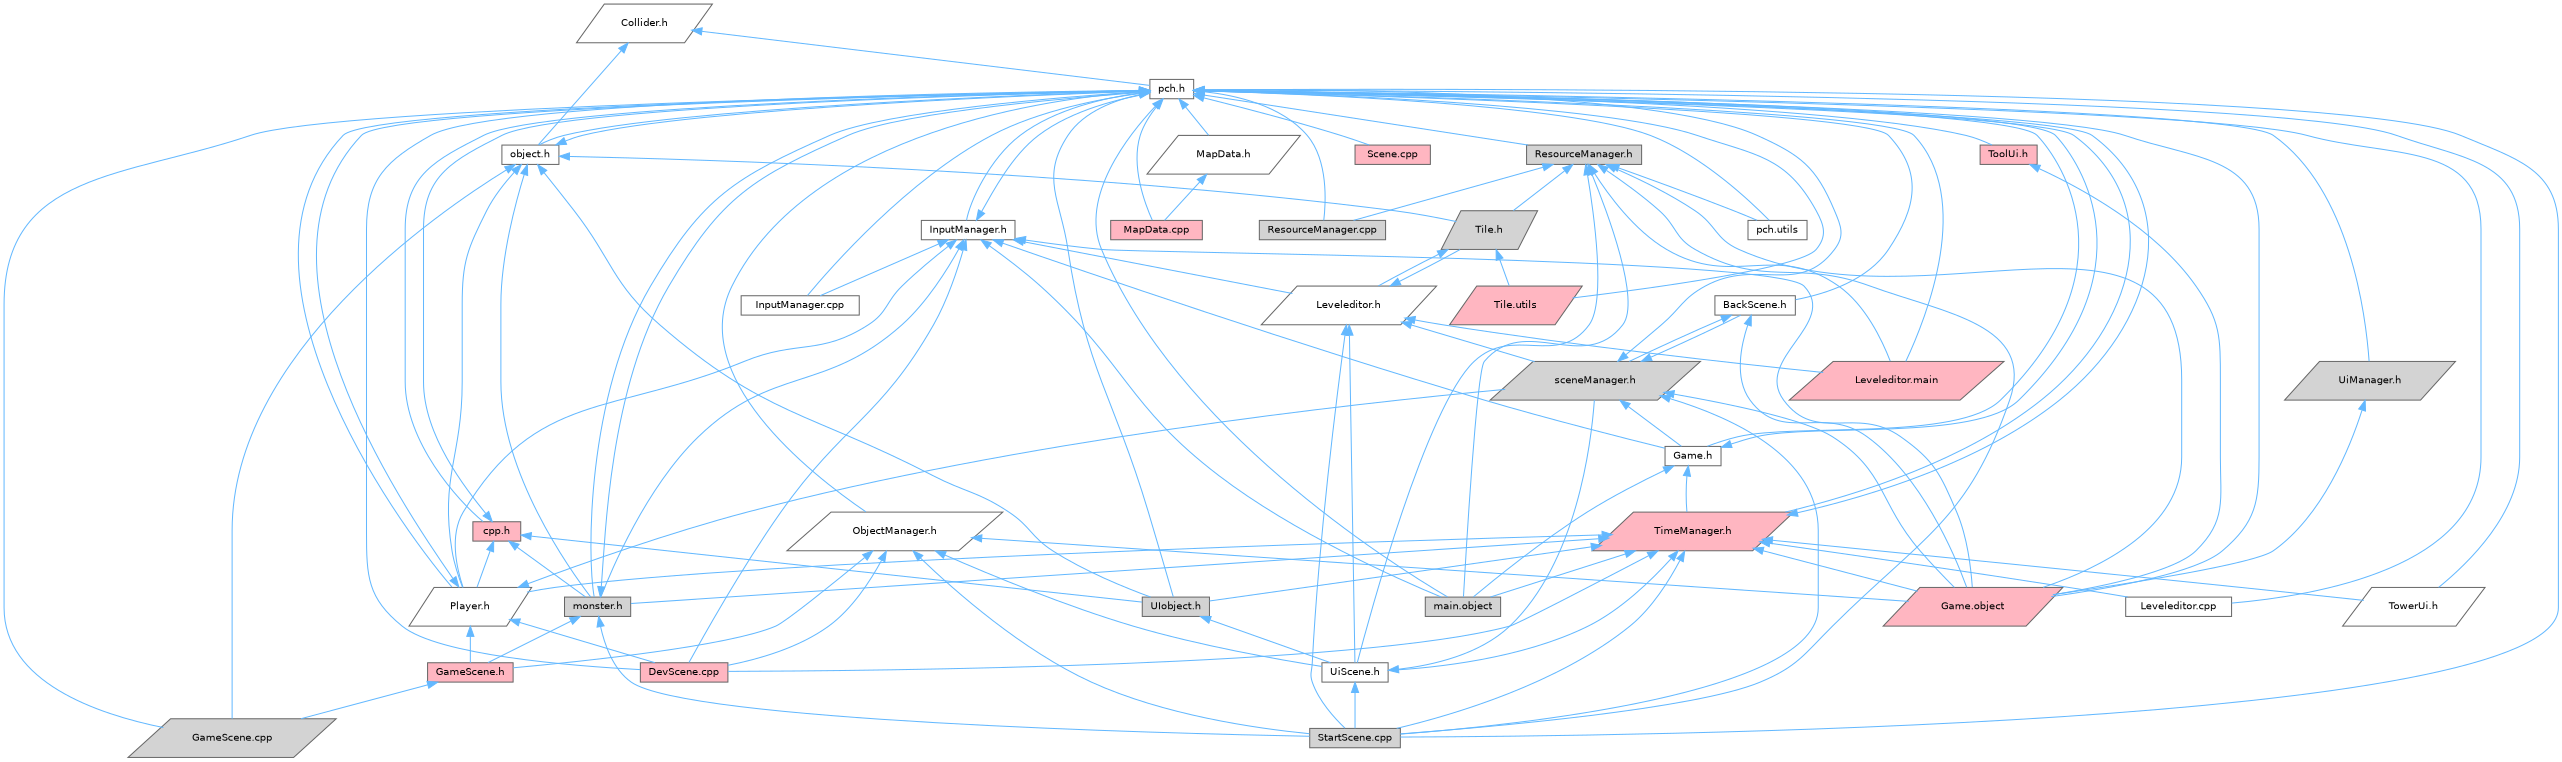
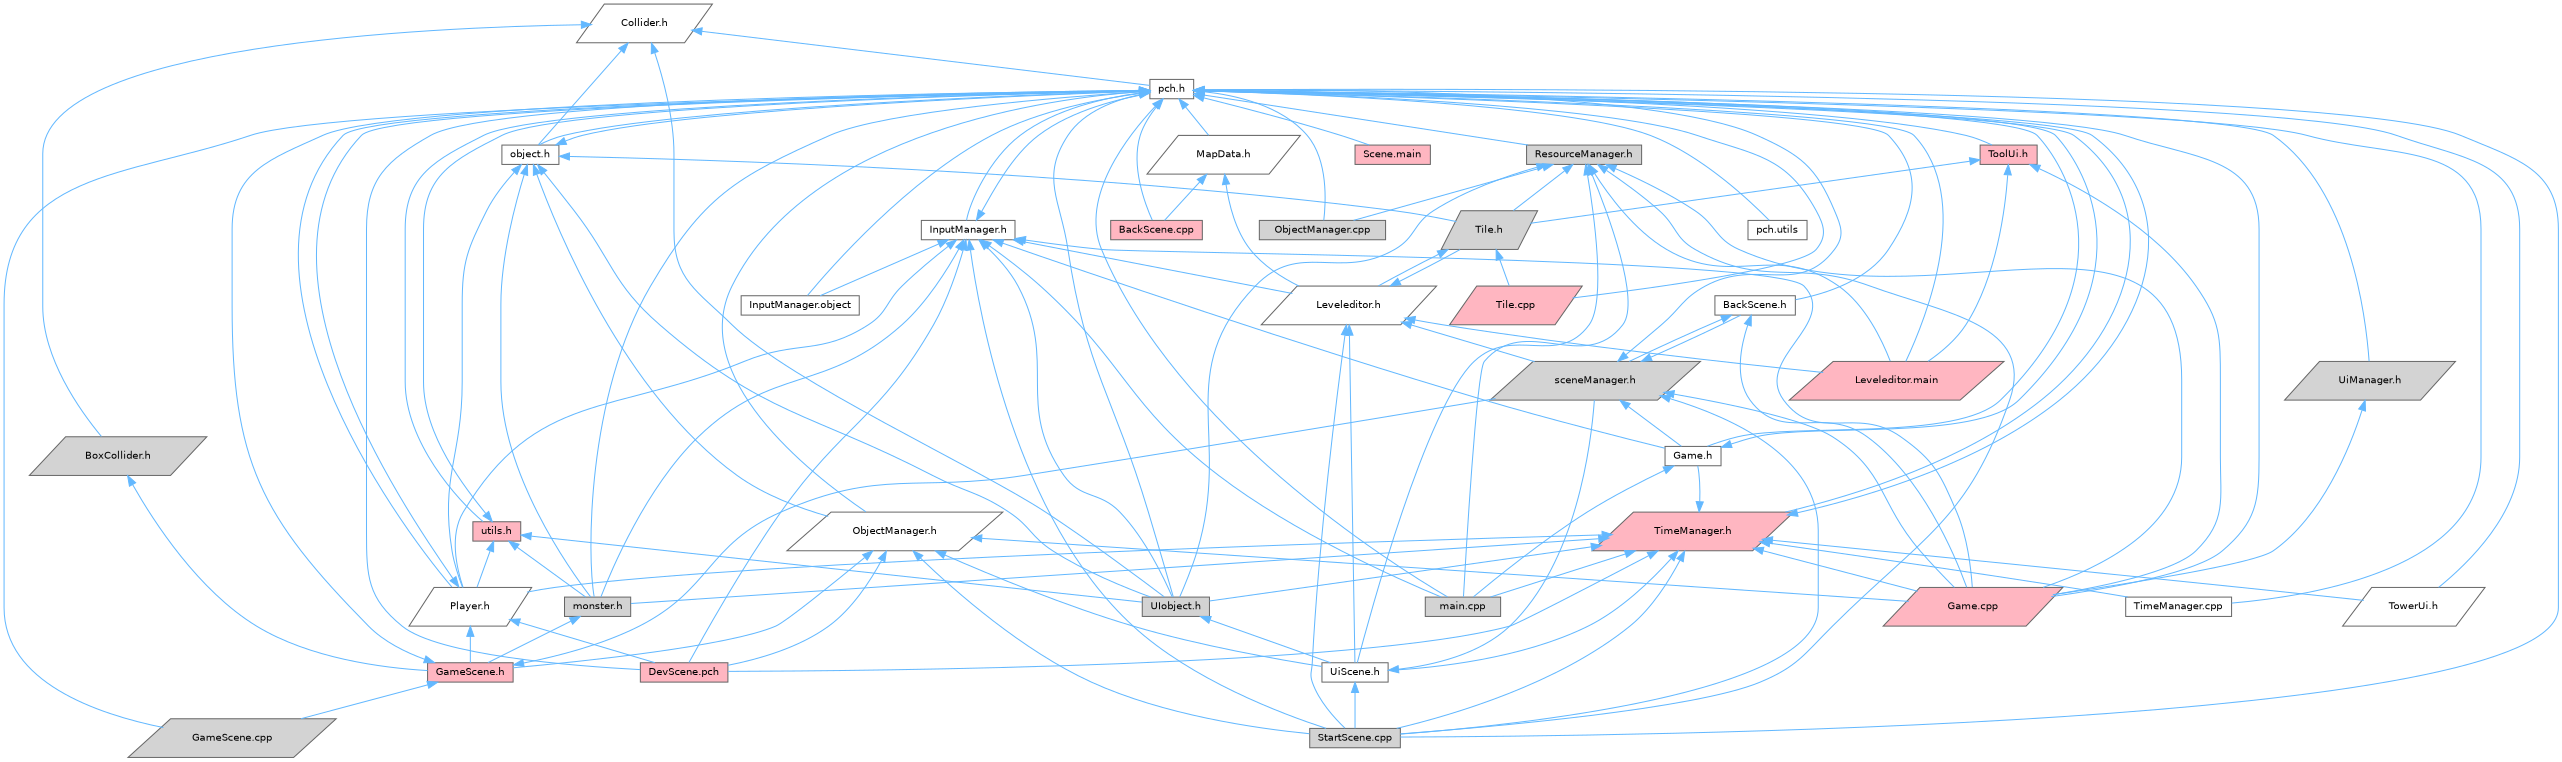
node "Scene.cpp": label "Scene.cpp" -> "Scene.main"
edge "Tile.h" -> "ToolUi.h": added
edge "pch.utils" -> "ResourceManager.h": now "UIobject.h" -> "ResourceManager.h"
edge "pch.h" -> "monster.h": now "pch.h" -> "GameScene.h"
node "MapData.cpp": label "MapData.cpp" -> "BackScene.cpp"
node "ResourceManager.cpp": label "ResourceManager.cpp" -> "ObjectManager.cpp"
edge "Leveleditor.h" -> "MapData.h": added
edge "Leveleditor.main" -> "ToolUi.h": added
node "InputManager.cpp": label "InputManager.cpp" -> "InputManager.object"
node "Tile.utils": label "Tile.utils" -> "Tile.cpp"
edge "UIobject.h" -> "Collider.h": added
edge "GameScene.cpp" -> "object.h": now "ObjectManager.h" -> "object.h"
edge "UIobject.h" -> "InputManager.h": added
node "BoxCollider.h": added
edge "sceneManager.h" -> "Player.h": now "sceneManager.h" -> "GameScene.h"
edge "TimeManager.h" -> "Game.h": reversed
node "cpp.h": label "cpp.h" -> "utils.h"
node "main.object": label "main.object" -> "main.cpp"
node "Game.object": label "Game.object" -> "Game.cpp"
node "Leveleditor.cpp": label "Leveleditor.cpp" -> "TimeManager.cpp"
node "DevScene.cpp": label "DevScene.cpp" -> "DevScene.pch"
edge "StartScene.cpp" -> "monster.h": now "StartScene.cpp" -> "InputManager.h"
